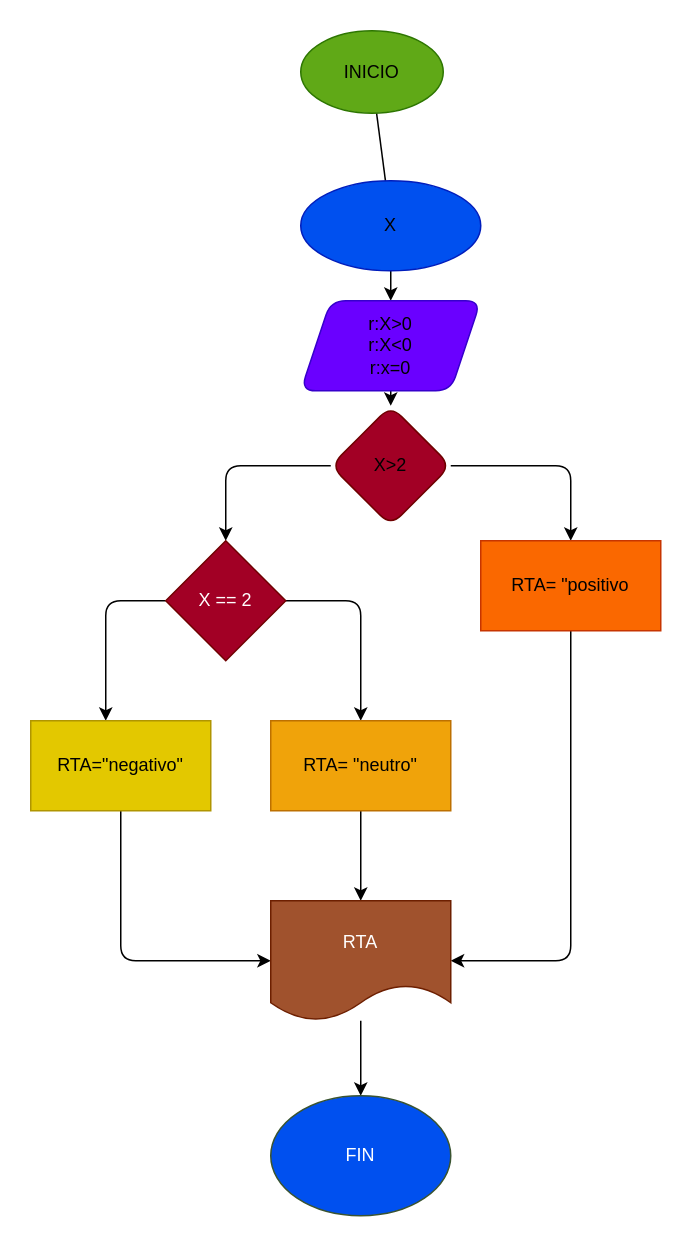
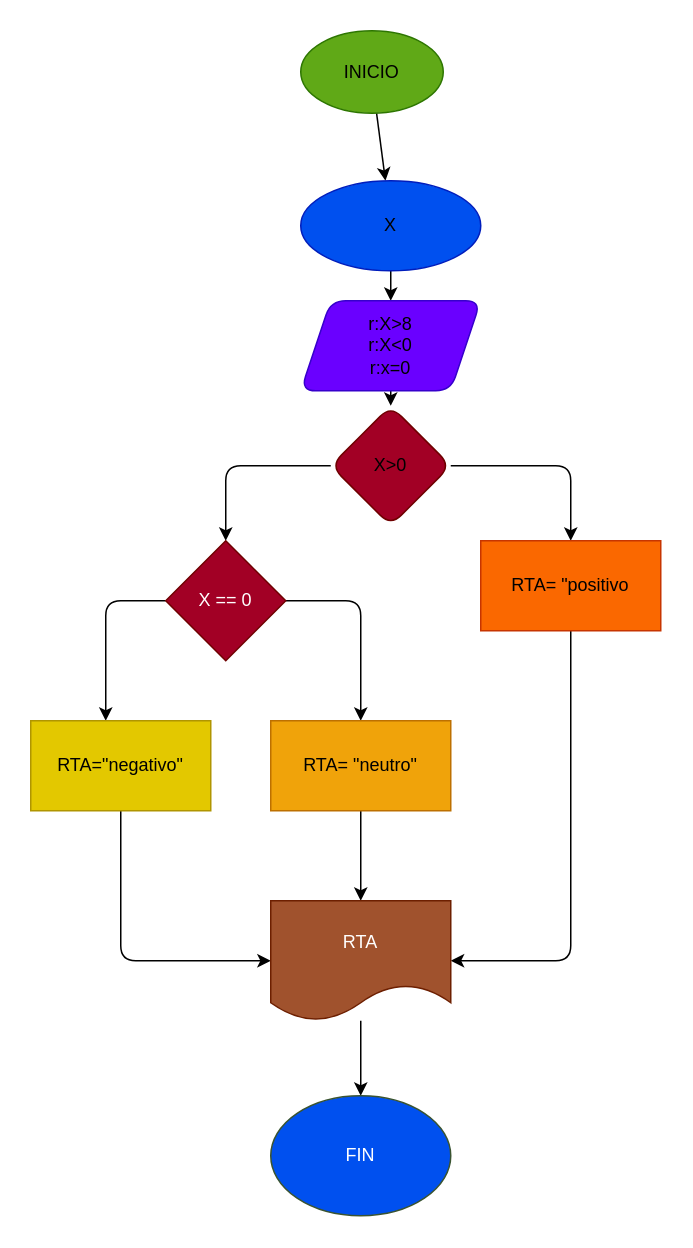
edge "INICIO" -- "X": arrowhead none -> classic
node "r:X>0 r:X<0 r:x=0": label "r:X>0 r:X<0 r:x=0" -> "r:X>8 r:X<0 r:x=0"
node "X>2": label "X>2" -> "X>0"
node "X == 2": label "X == 2" -> "X == 0"
